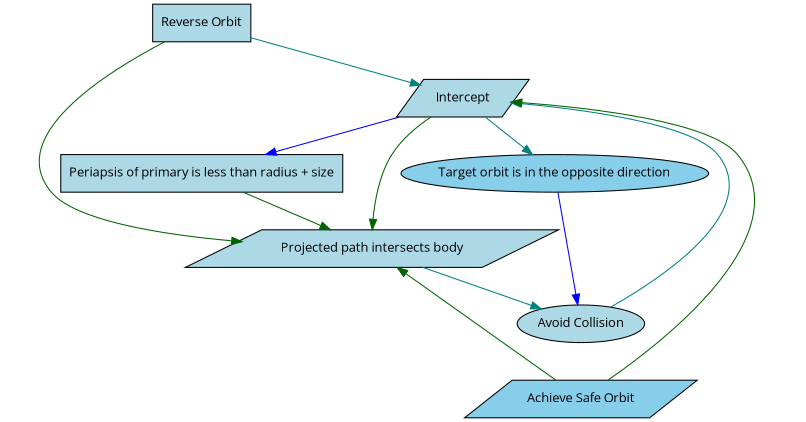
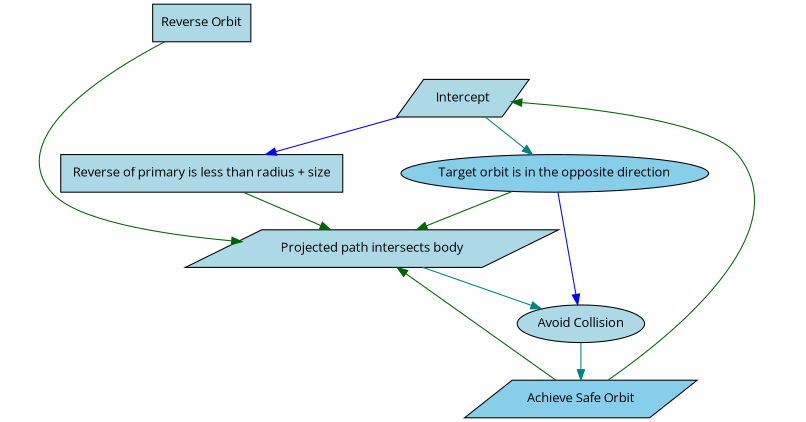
edge "Reverse Orbit" -> "Intercept": removed
edge "Avoid Collision" -> "Intercept": now "Avoid Collision" -> "Achieve Safe Orbit"
edge "Intercept" -> "Projected path intersects body": now "Target orbit is in the opposite direction" -> "Projected path intersects body"
node "Periapsis of primary is less than radius + size": label "Periapsis of primary is less than radius + size" -> "Reverse of primary is less than radius + size"
